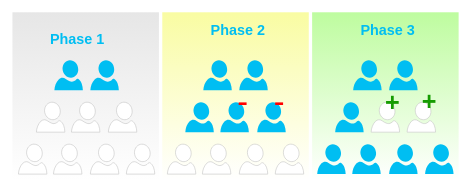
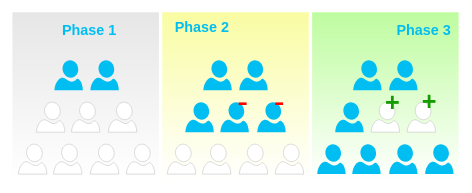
node "Phase 2": moved (238, 30) -> (202, 27)
node "Phase 3": moved (388, 30) -> (424, 30)
node "Phase 1": moved (77, 39) -> (89, 30)
